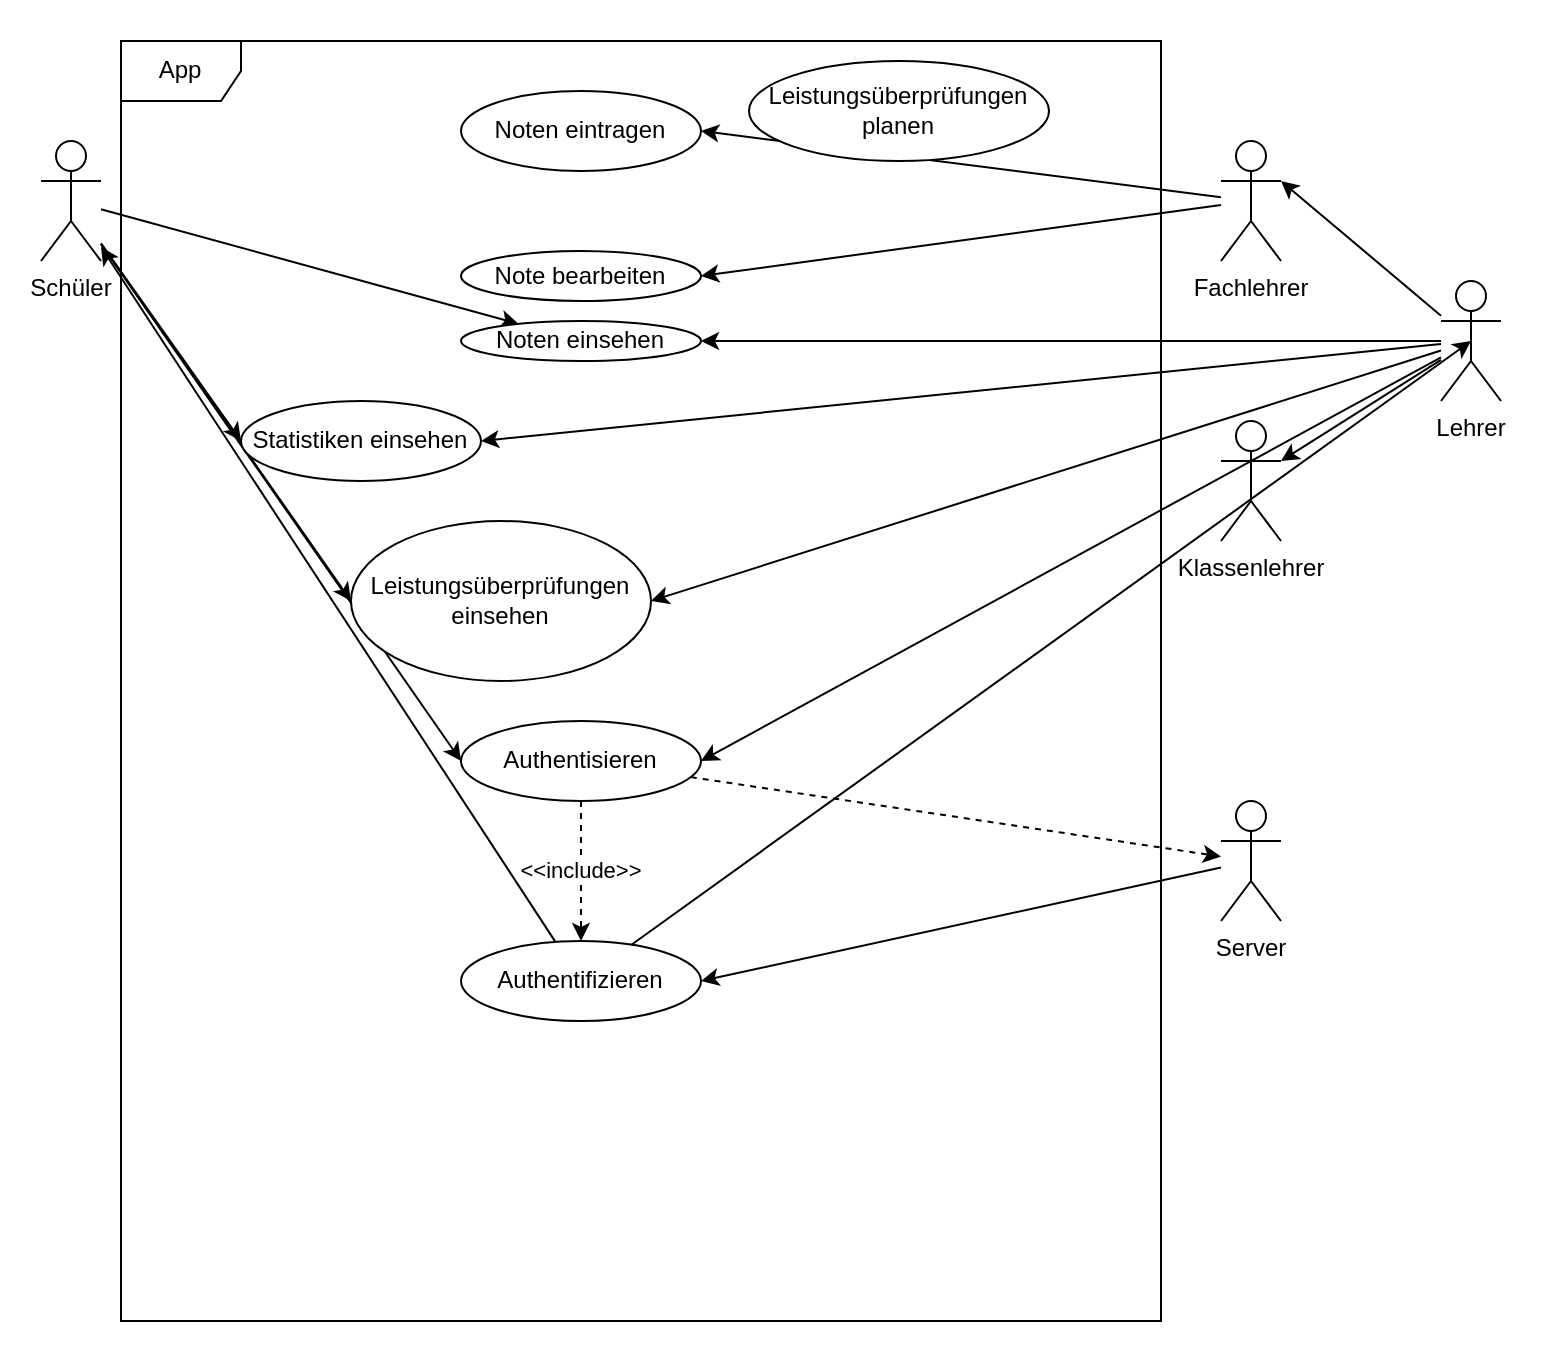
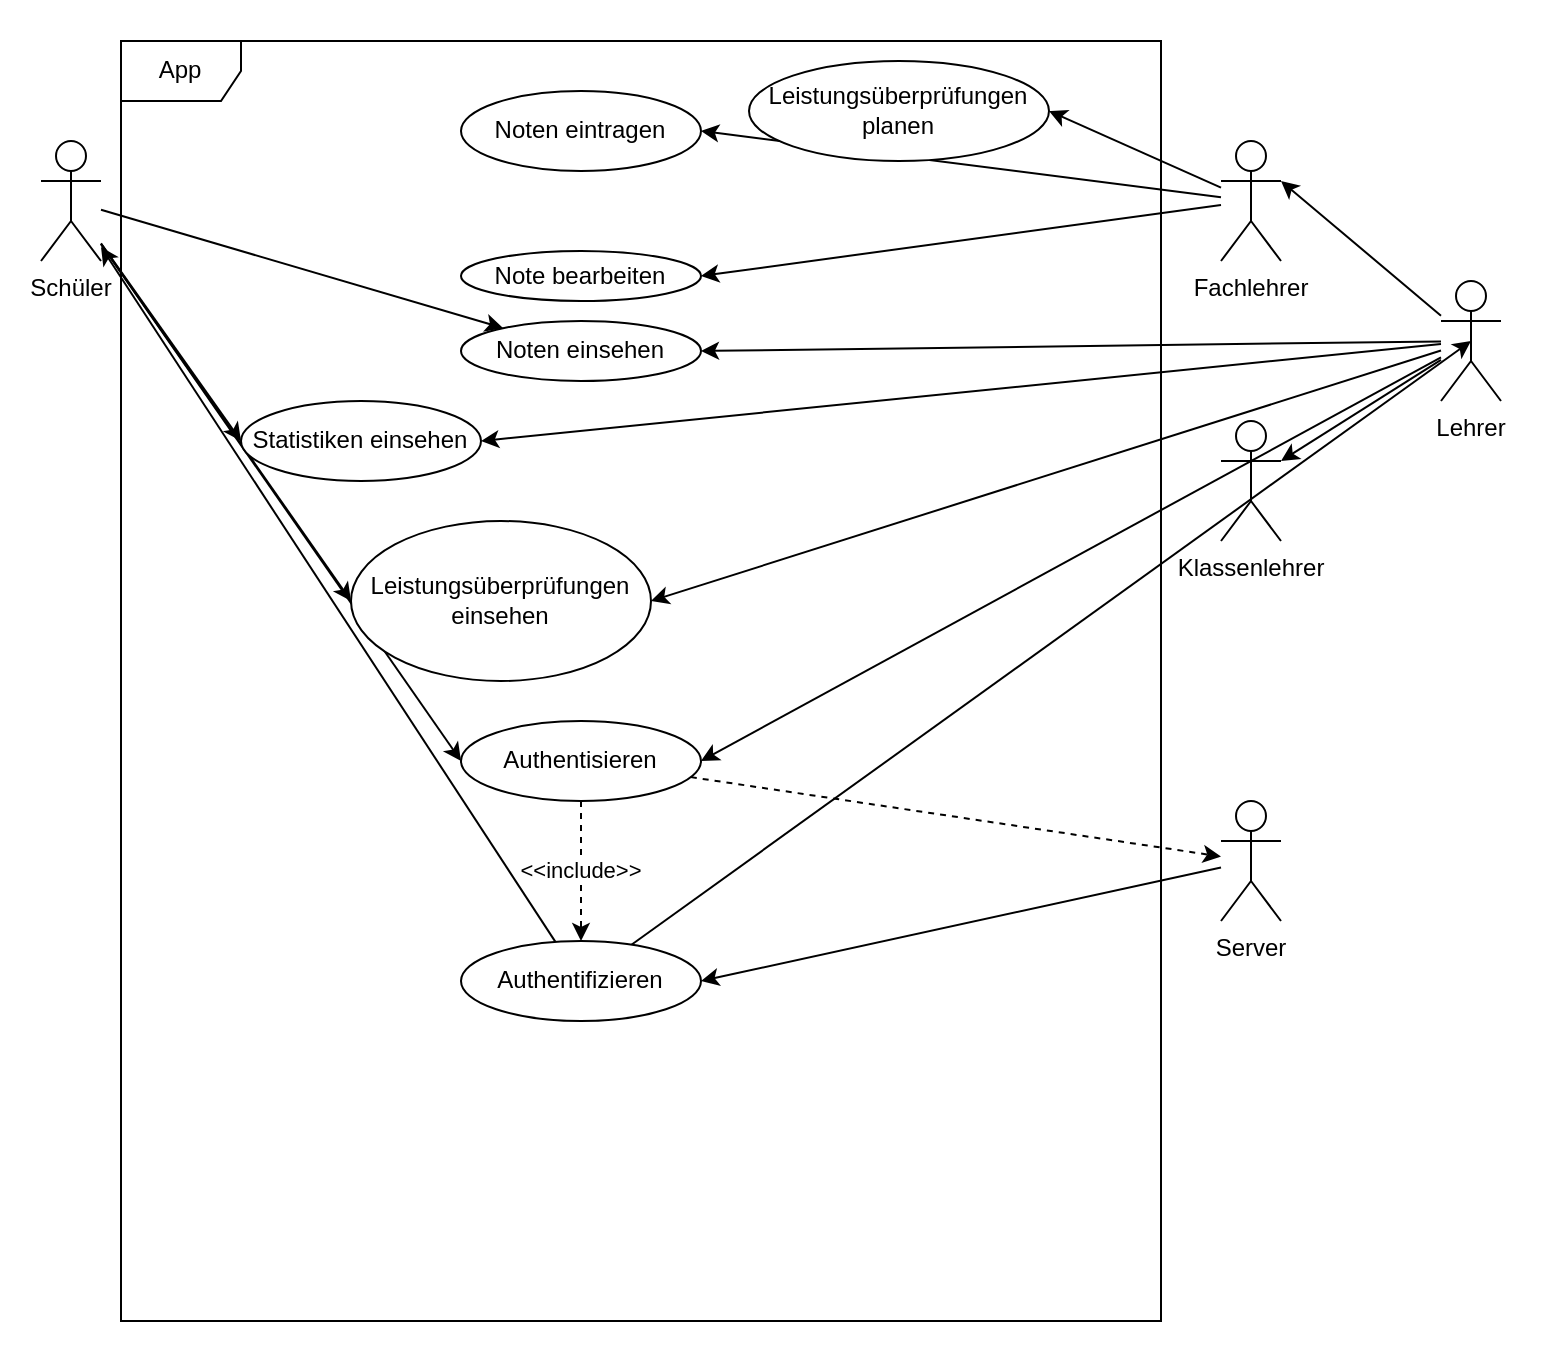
edge "Fachlehrer" -> "Leistungsüberprüfungen planen": added
node "Noten einsehen": size 240x40 -> 240x60
